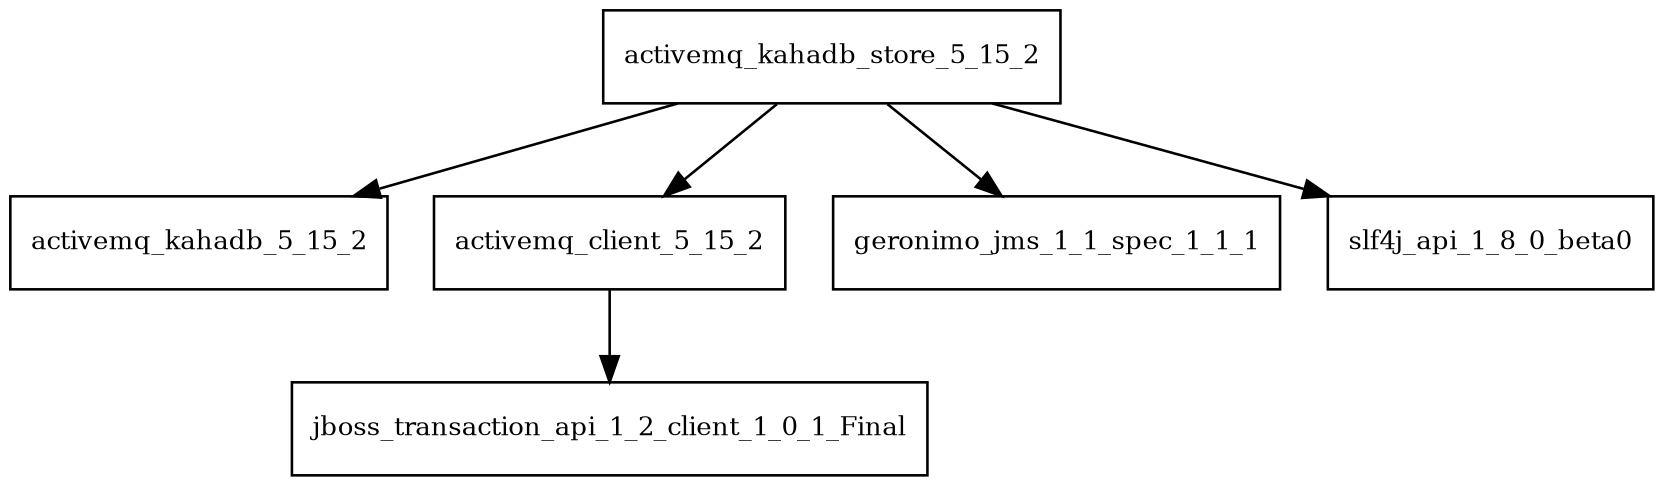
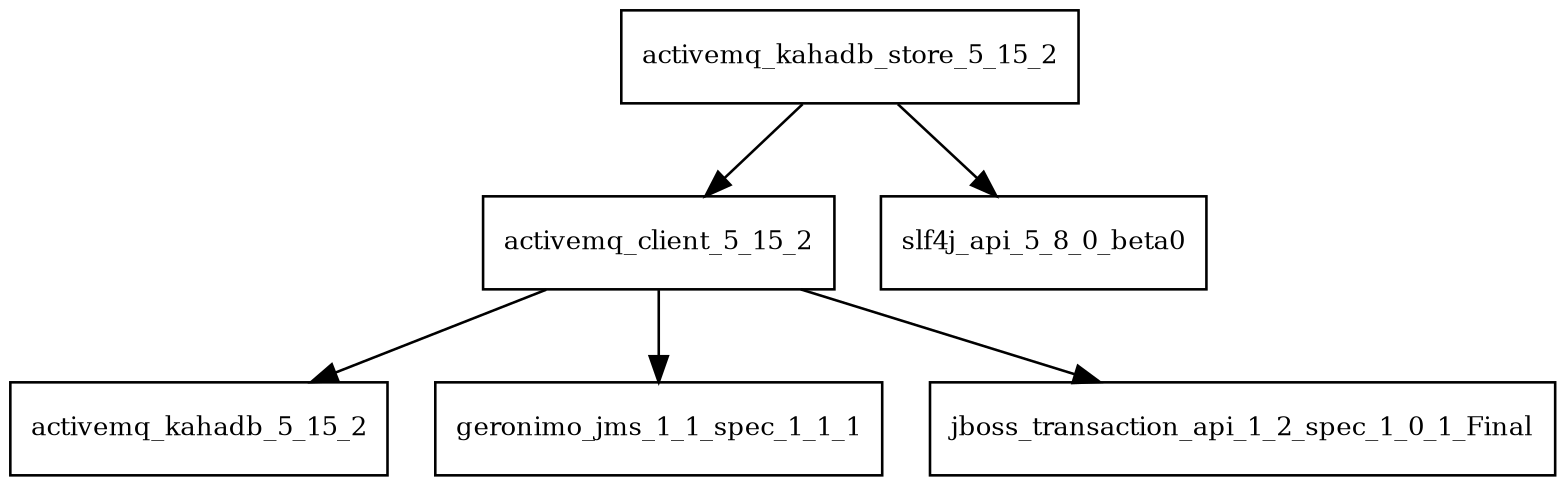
edge "activemq_kahadb_store_5_15_2" -> "geronimo_jms_1_1_spec_1_1_1": now "activemq_client_5_15_2" -> "geronimo_jms_1_1_spec_1_1_1"
edge "activemq_kahadb_store_5_15_2" -> "activemq_kahadb_5_15_2": now "activemq_client_5_15_2" -> "activemq_kahadb_5_15_2"
node "slf4j_api_1_8_0_beta0": label "slf4j_api_1_8_0_beta0" -> "slf4j_api_5_8_0_beta0"
node "jboss_transaction_api_1_2_client_1_0_1_Final": label "jboss_transaction_api_1_2_client_1_0_1_Final" -> "jboss_transaction_api_1_2_spec_1_0_1_Final"
